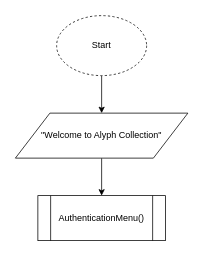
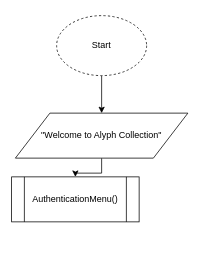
node "AuthenticationMenu()": moved (102, 218) -> (75, 199)
